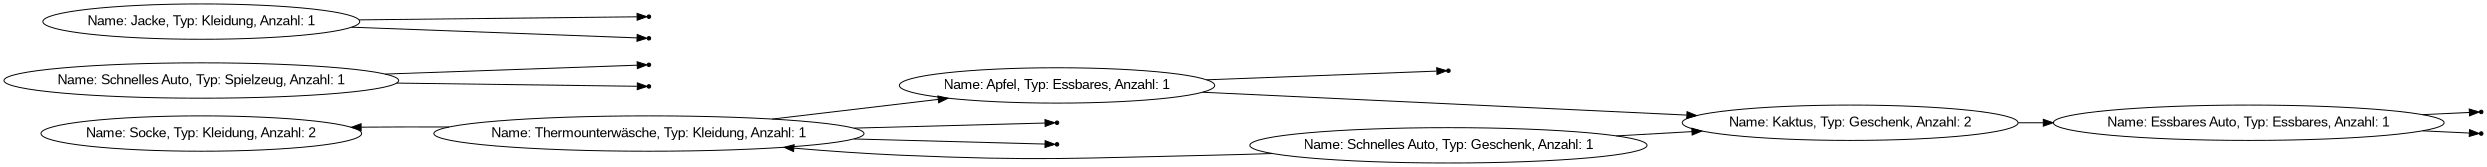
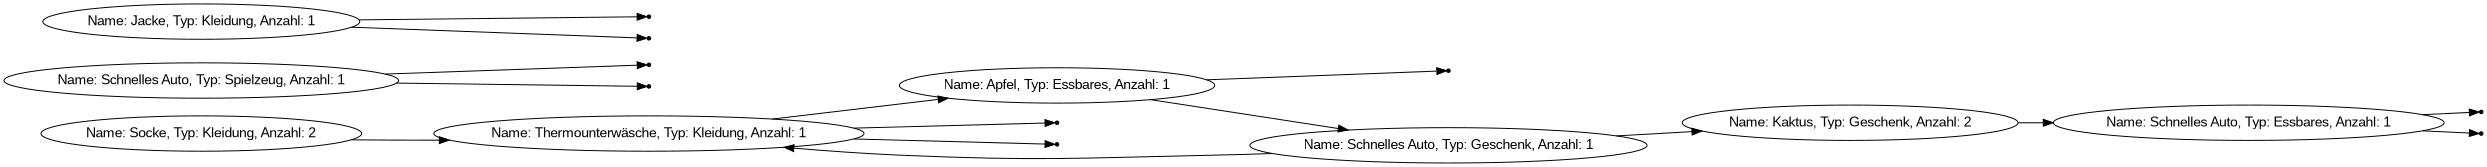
edge "Name: Apfel, Typ: Essbares, Anzahl: 1" -> "Name: Kaktus, Typ: Geschenk, Anzahl: 2": now "Name: Apfel, Typ: Essbares, Anzahl: 1" -> "Name: Schnelles Auto, Typ: Geschenk, Anzahl: 1"
node "Name: Essbares Auto, Typ: Essbares, Anzahl: 1": label "Name: Essbares Auto, Typ: Essbares, Anzahl: 1" -> "Name: Schnelles Auto, Typ: Essbares, Anzahl: 1"
edge "Name: Thermounterwäsche, Typ: Kleidung, Anzahl: 1" -> "Name: Socke, Typ: Kleidung, Anzahl: 2": reversed
